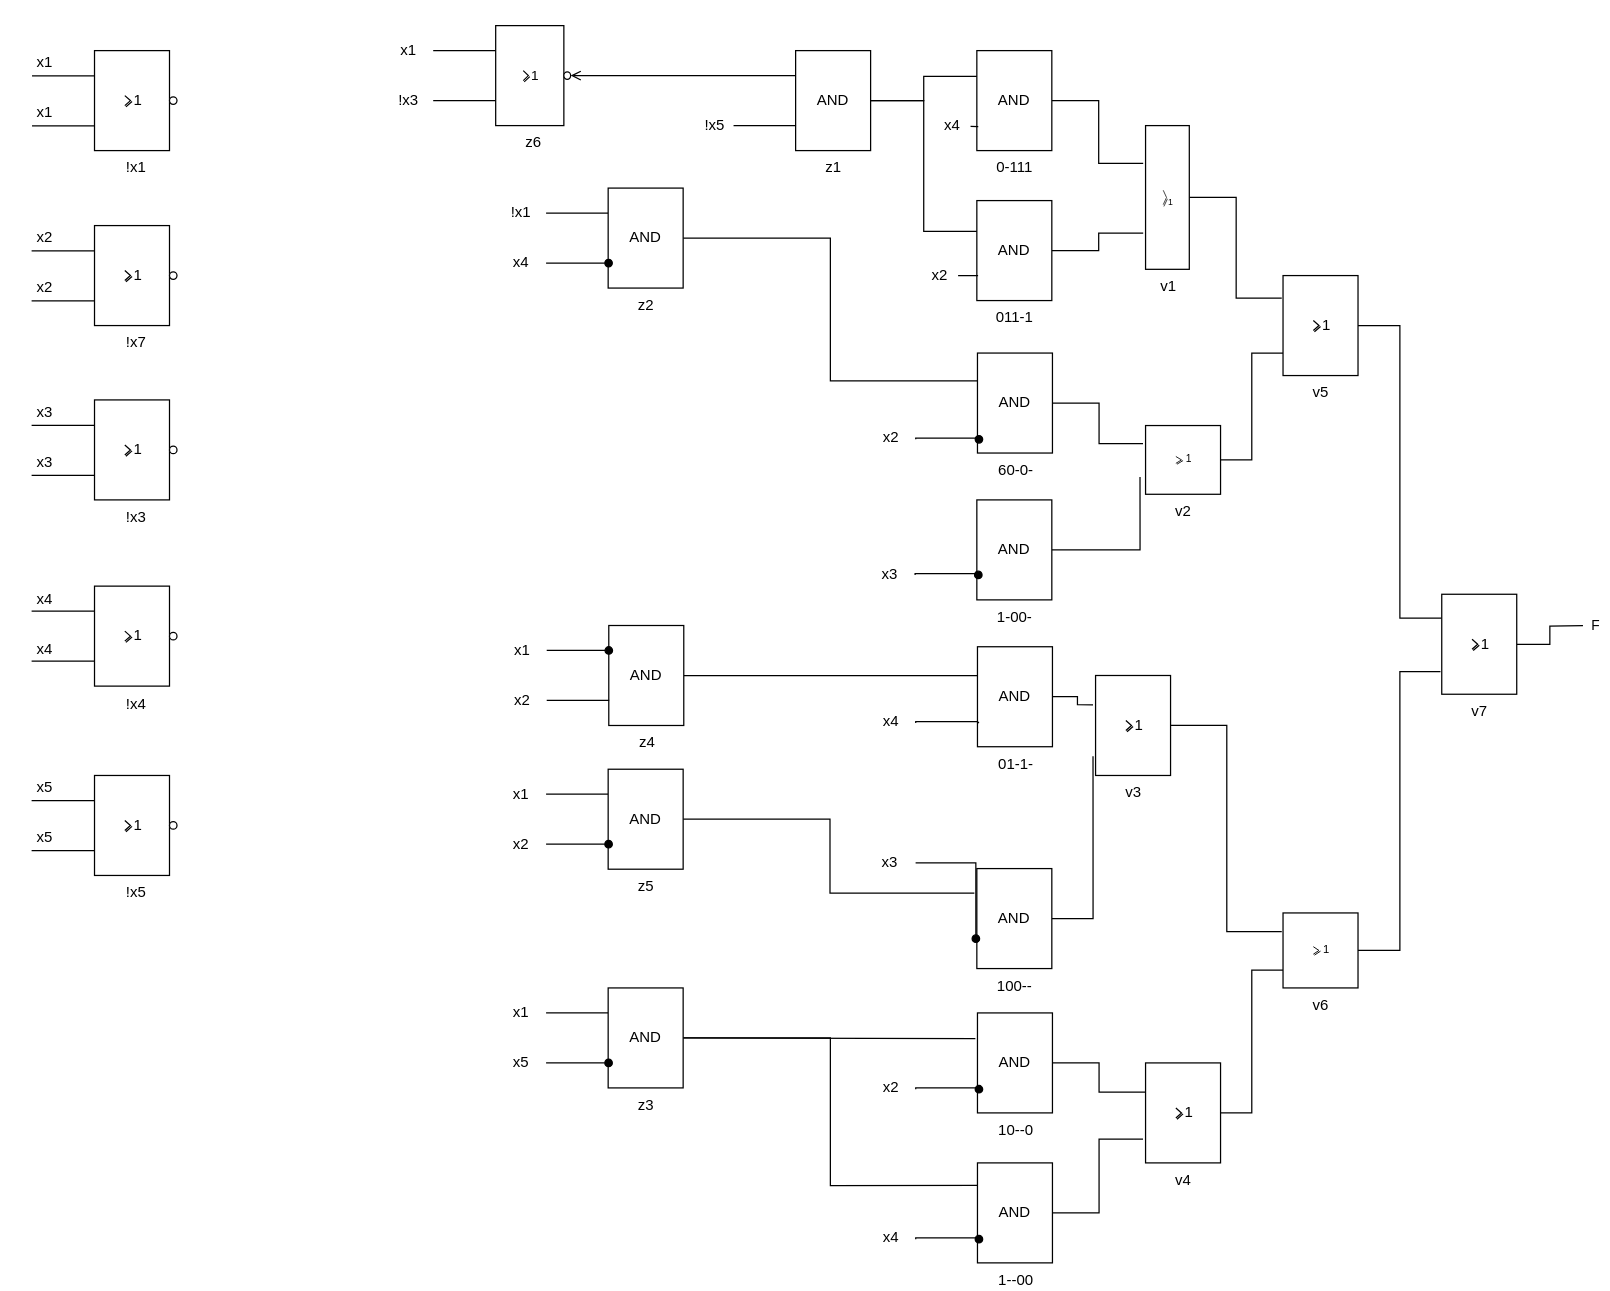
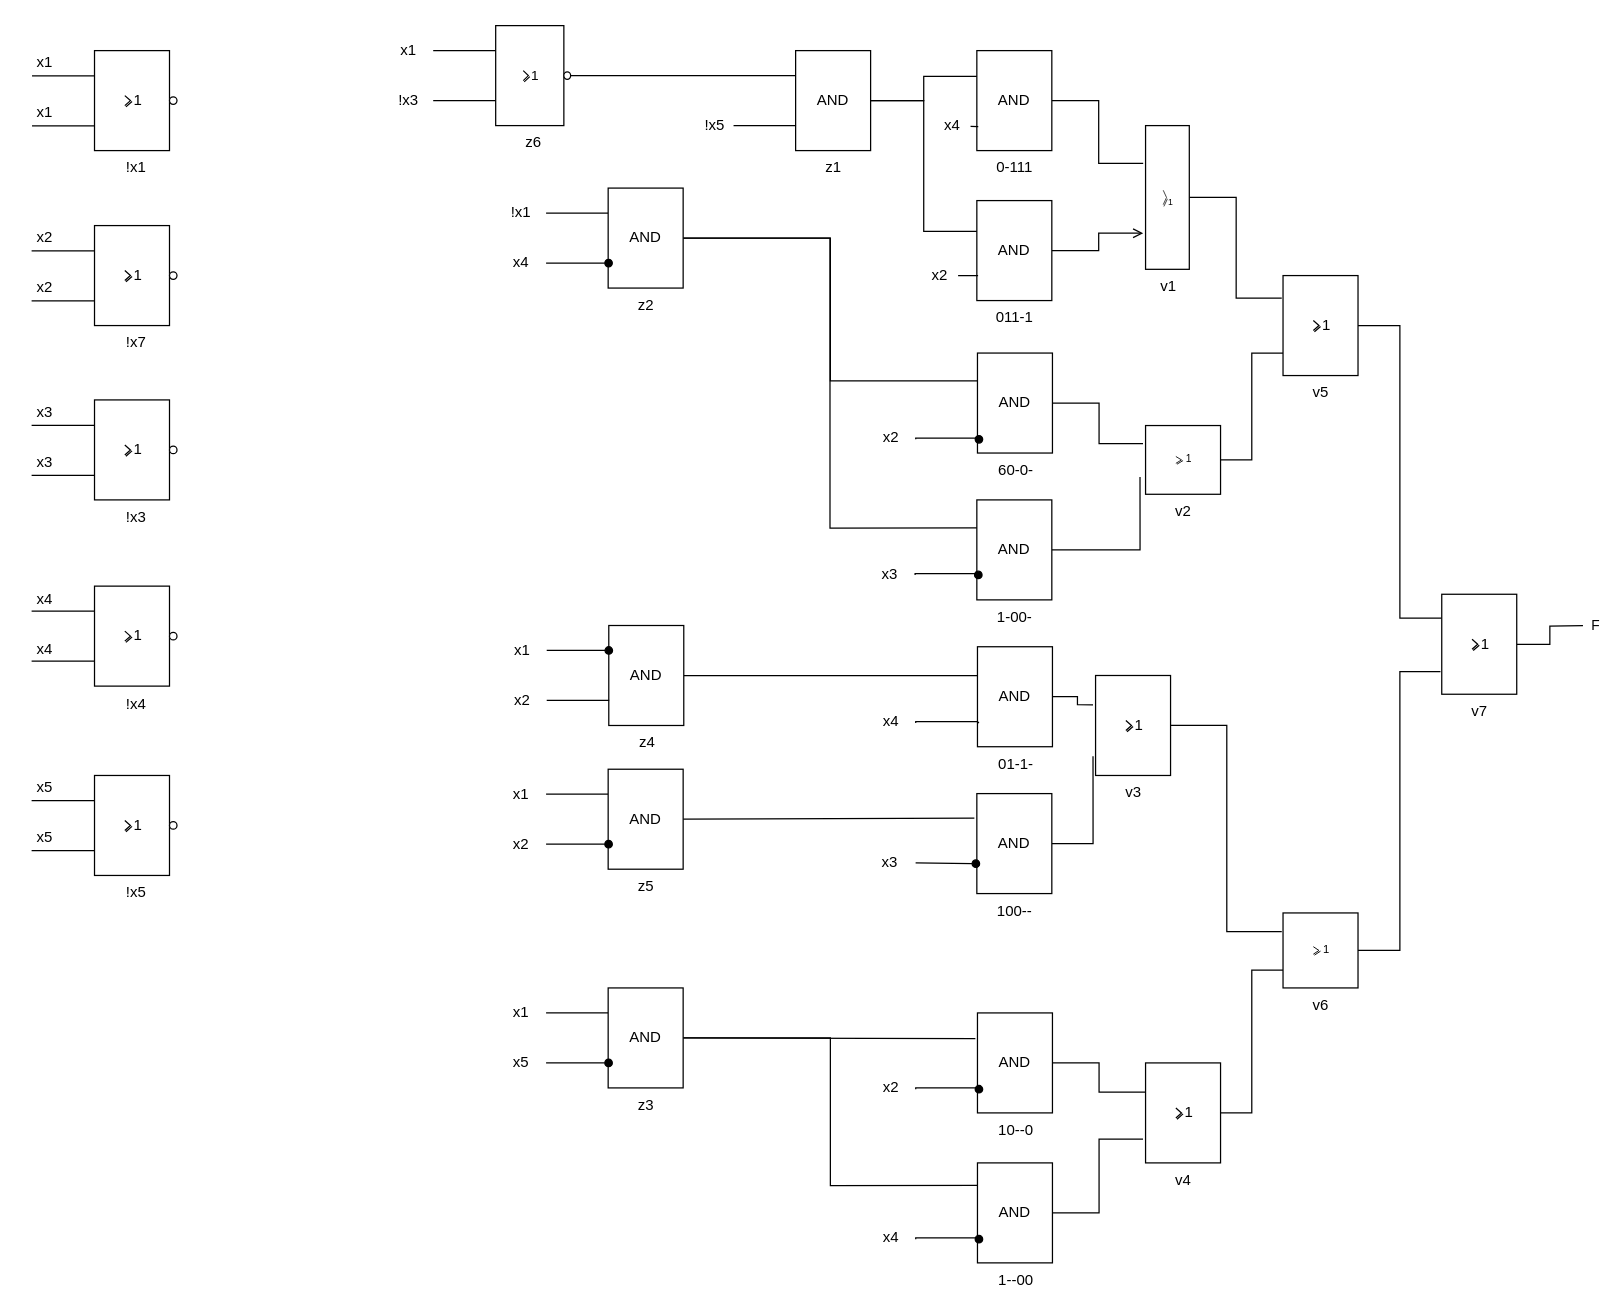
edge "z1" -> "z6": arrowhead open -> none
edge "v1" -- "011-1": arrowhead none -> open
edge "z2" -- "1-00-": added
node "100--": moved (1014, 919) -> (1014, 844)
